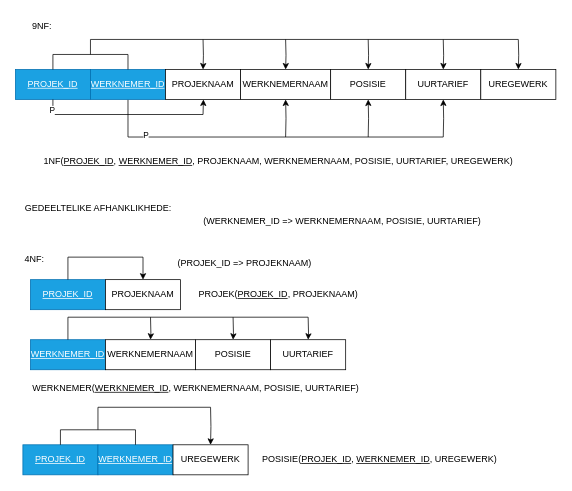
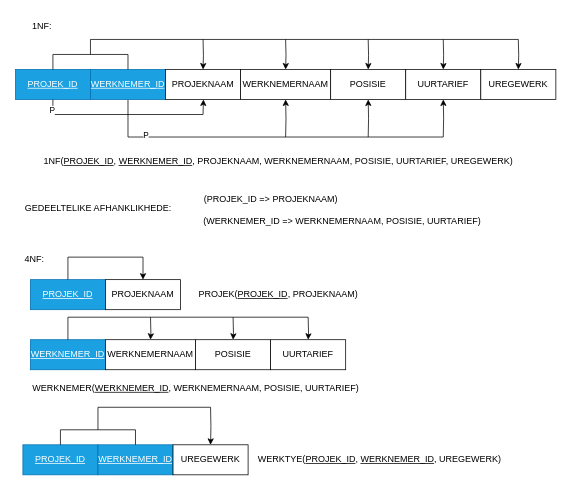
node "9NF:": label "9NF:" -> "1NF:"
node "(PROJEK_ID => PROJEKNAAM)": moved (244, 263) -> (270, 199)
node "POSISIE(PROJEK_ID, WERKNEMER_ID, UREGEWERK)": label "POSISIE(PROJEK_ID, WERKNEMER_ID, UREGEWERK)" -> "WERKTYE(PROJEK_ID, WERKNEMER_ID, UREGEWERK)"
